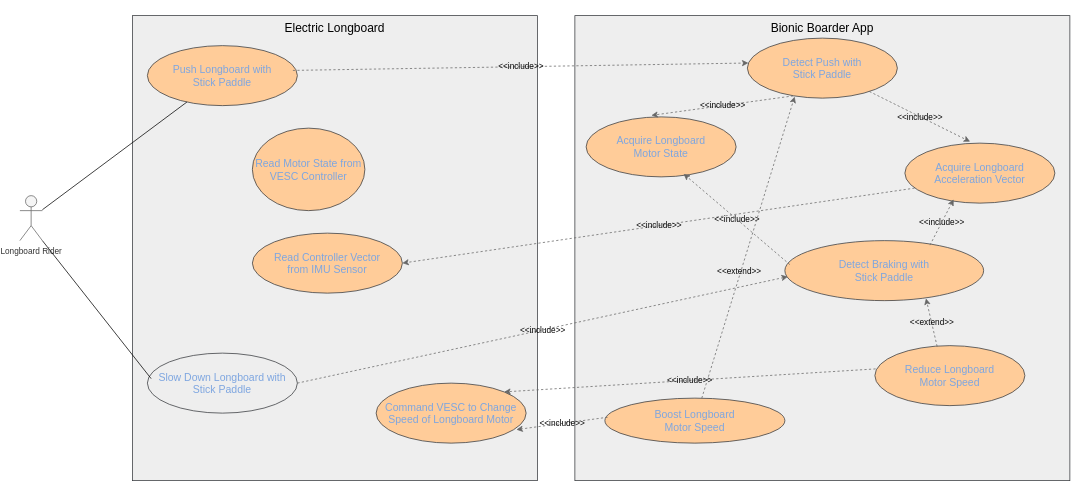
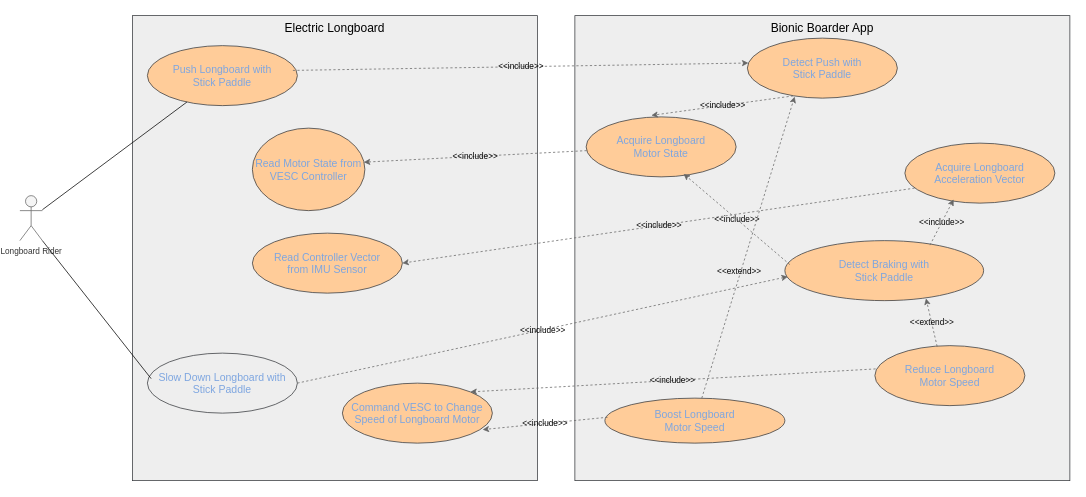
edge "Detect Push with Stick Paddle" -> "Acquire Longboard Acceleration Vector": removed, label "<<include>>"
edge "Acquire Longboard Motor State" -> "Read Motor State from VESC Controller": added, label "<<include>>"
node "Command VESC to Change Speed of Longboard Motor": moved (451, 413) -> (417, 413)
